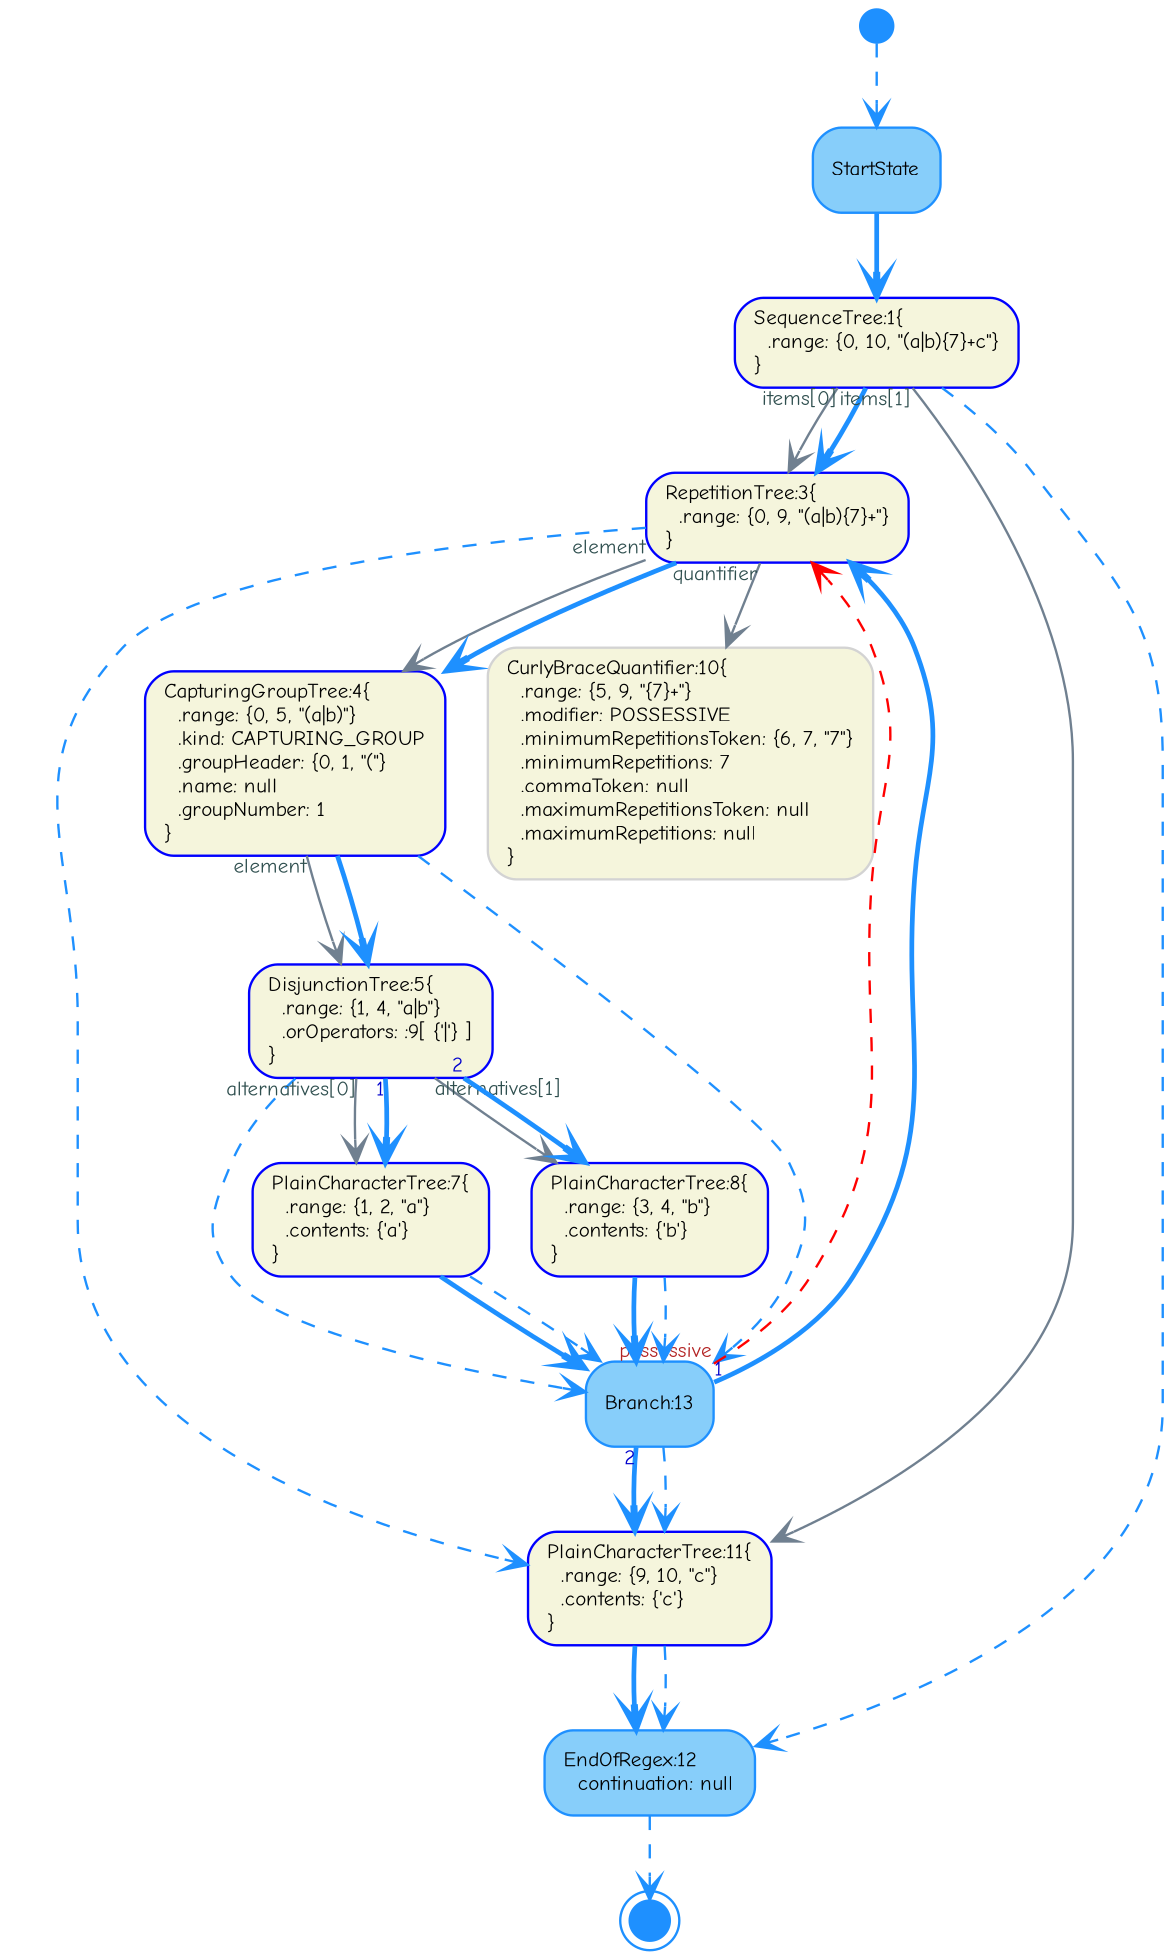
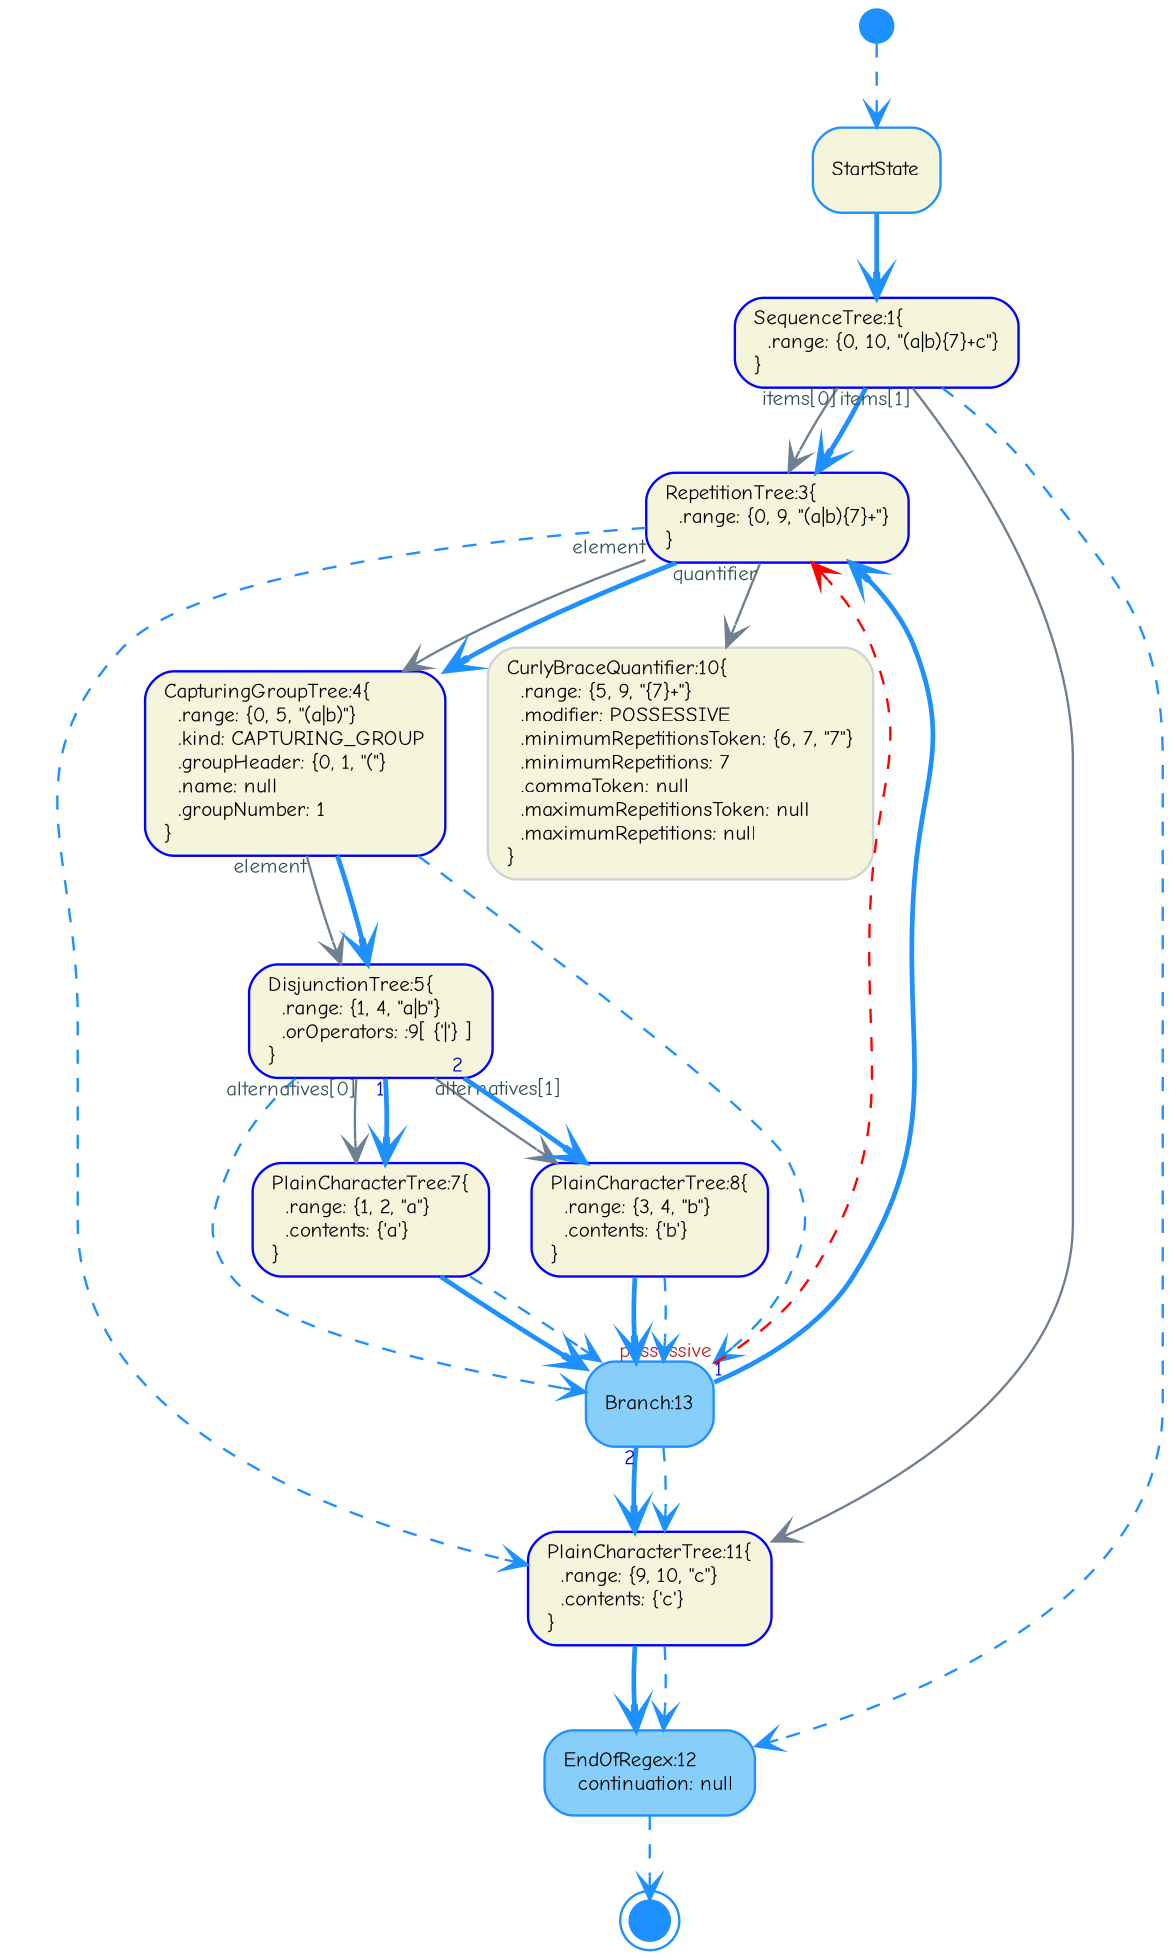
node "StartState": fillcolor LightSkyBlue -> Beige
